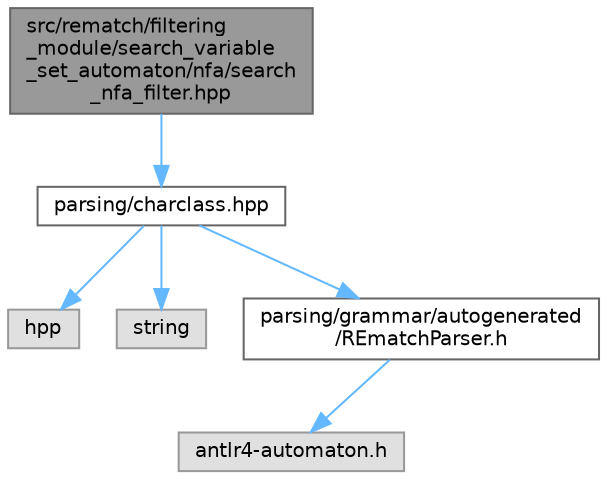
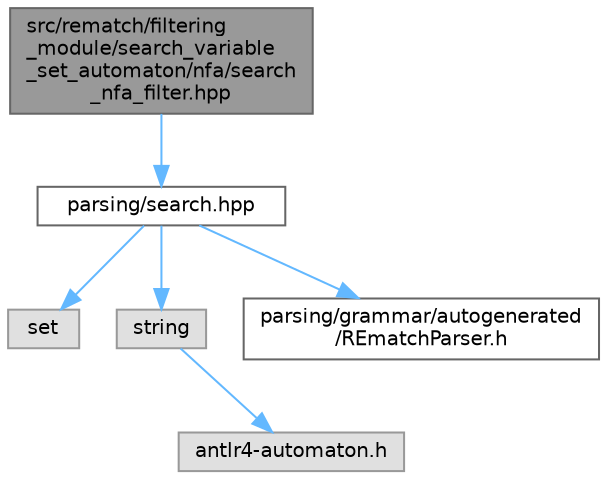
node "parsing/charclass.hpp": label "parsing/charclass.hpp" -> "parsing/search.hpp"
node "hpp": label "hpp" -> "set"
edge "parsing/grammar/autogenerated /REmatchParser.h" -> "antlr4-automaton.h": now "string" -> "antlr4-automaton.h"
